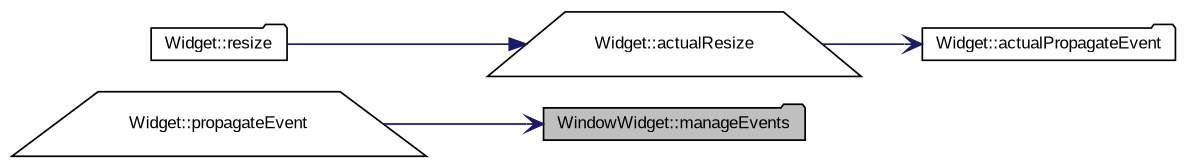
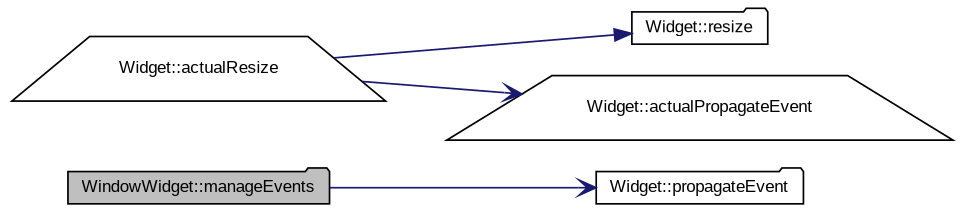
edge "Widget::resize" -> "Widget::actualResize": reversed
node "Widget::actualPropagateEvent": shape folder -> trapezium
node "Widget::propagateEvent": shape trapezium -> folder
edge "Widget::propagateEvent" -> "WindowWidget::manageEvents": reversed
